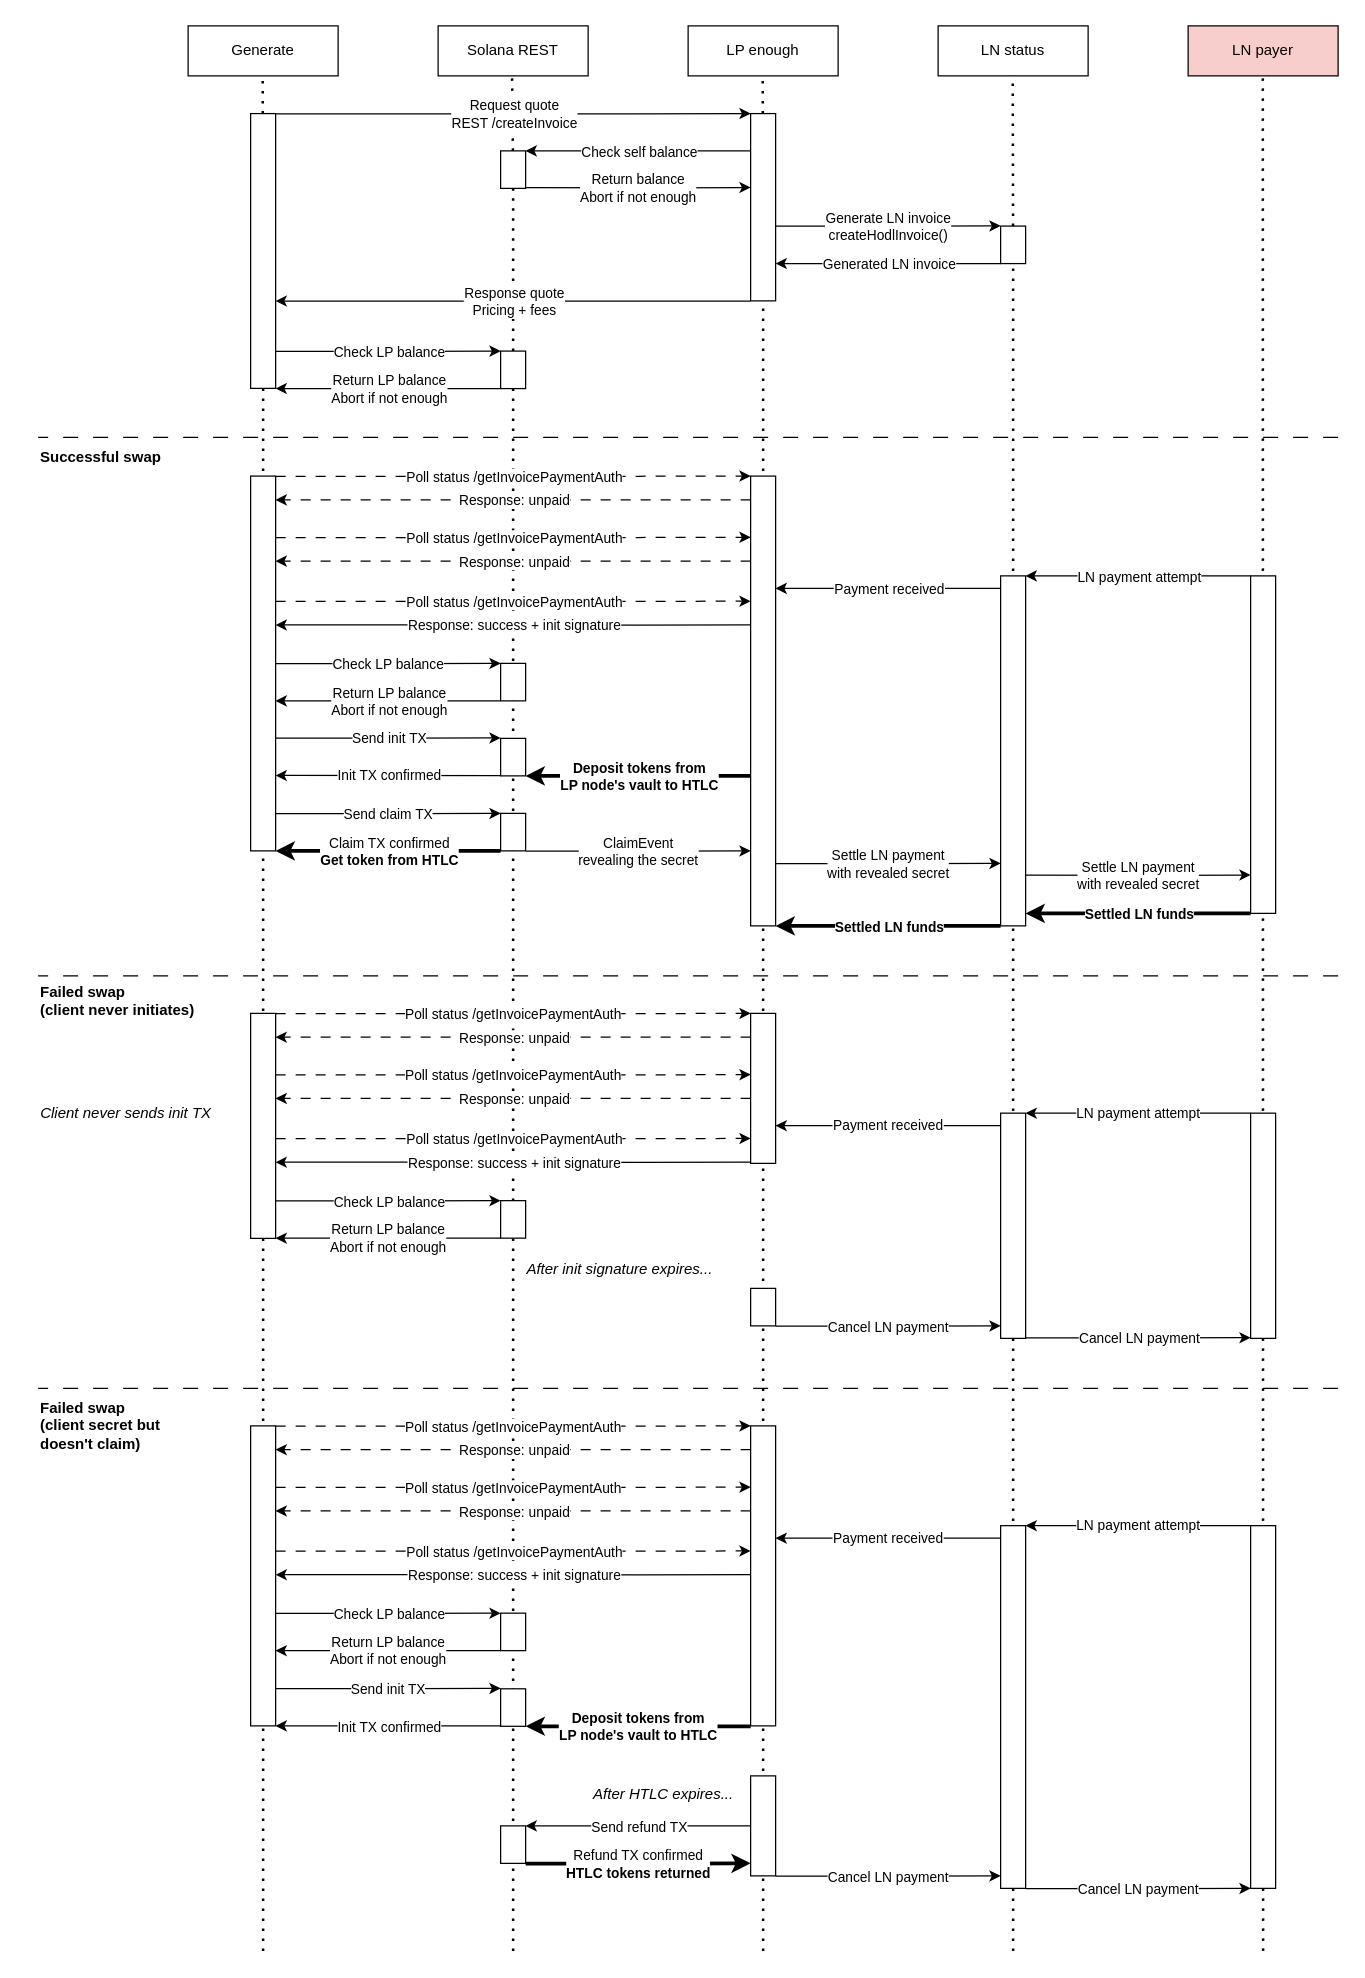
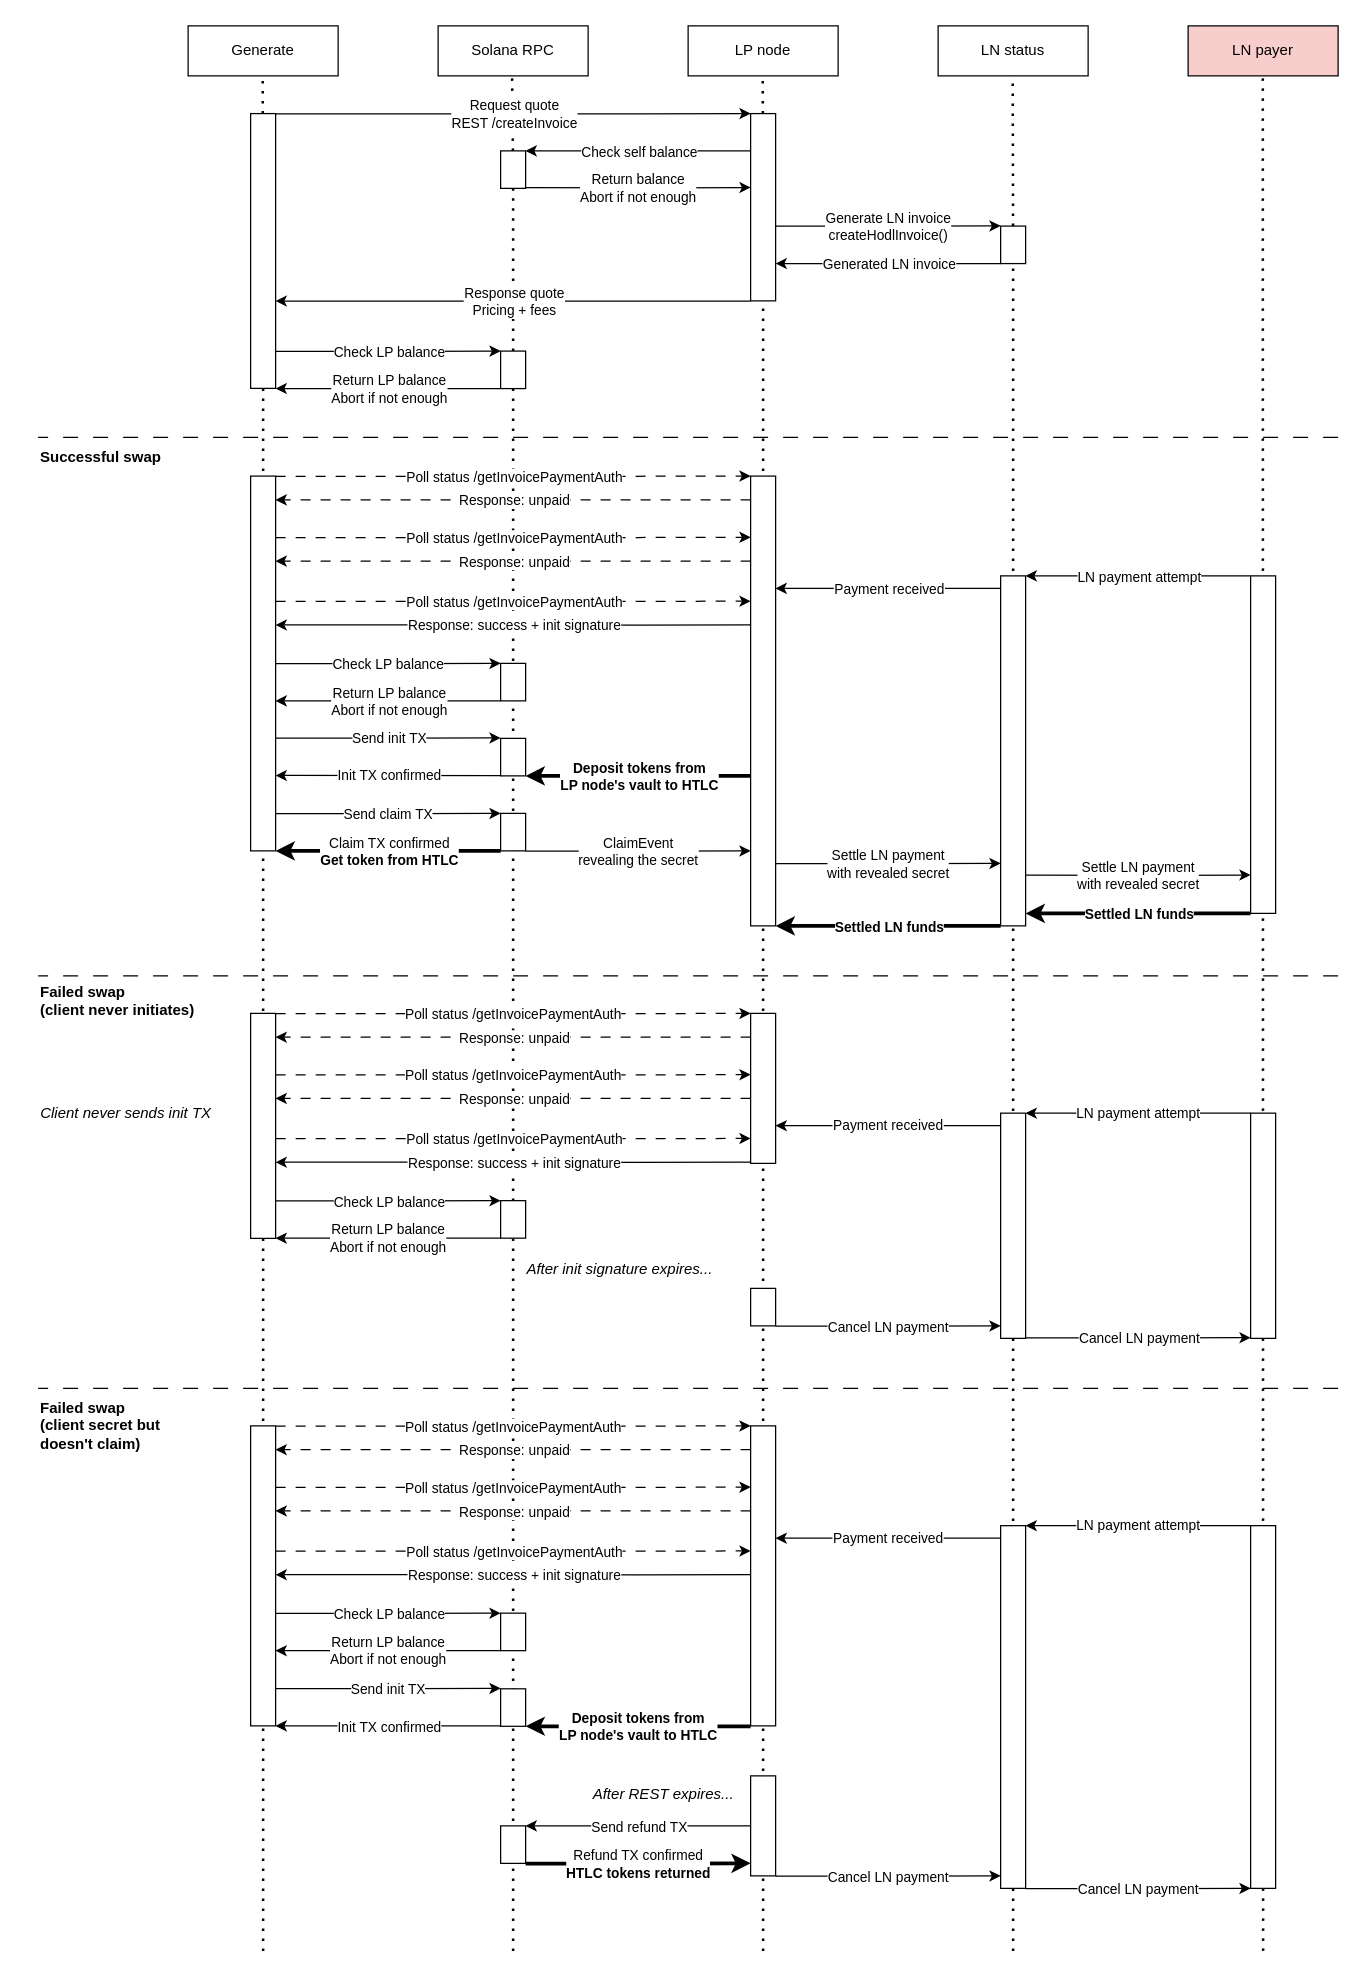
node "Solana REST": label "Solana REST" -> "Solana RPC"
node "LP enough": label "LP enough" -> "LP node"
node "After HTLC expires...": label "After HTLC expires..." -> "After REST expires..."
